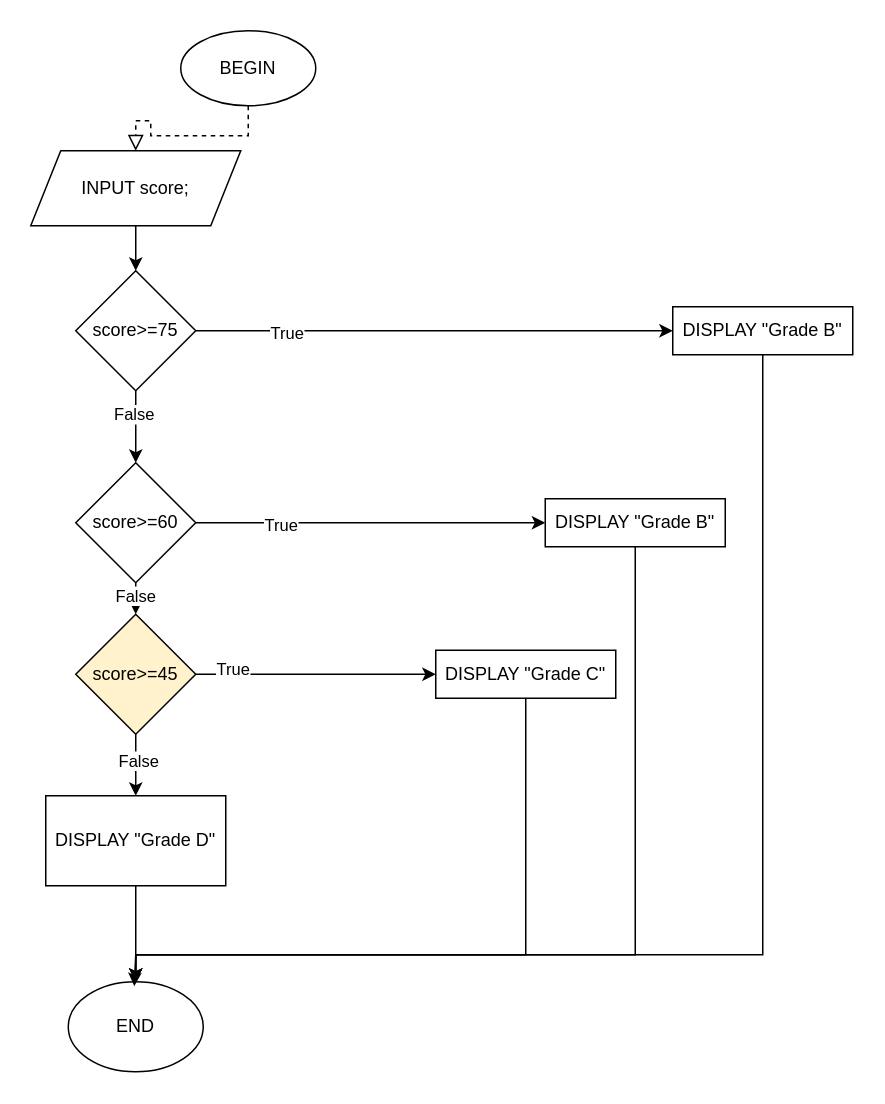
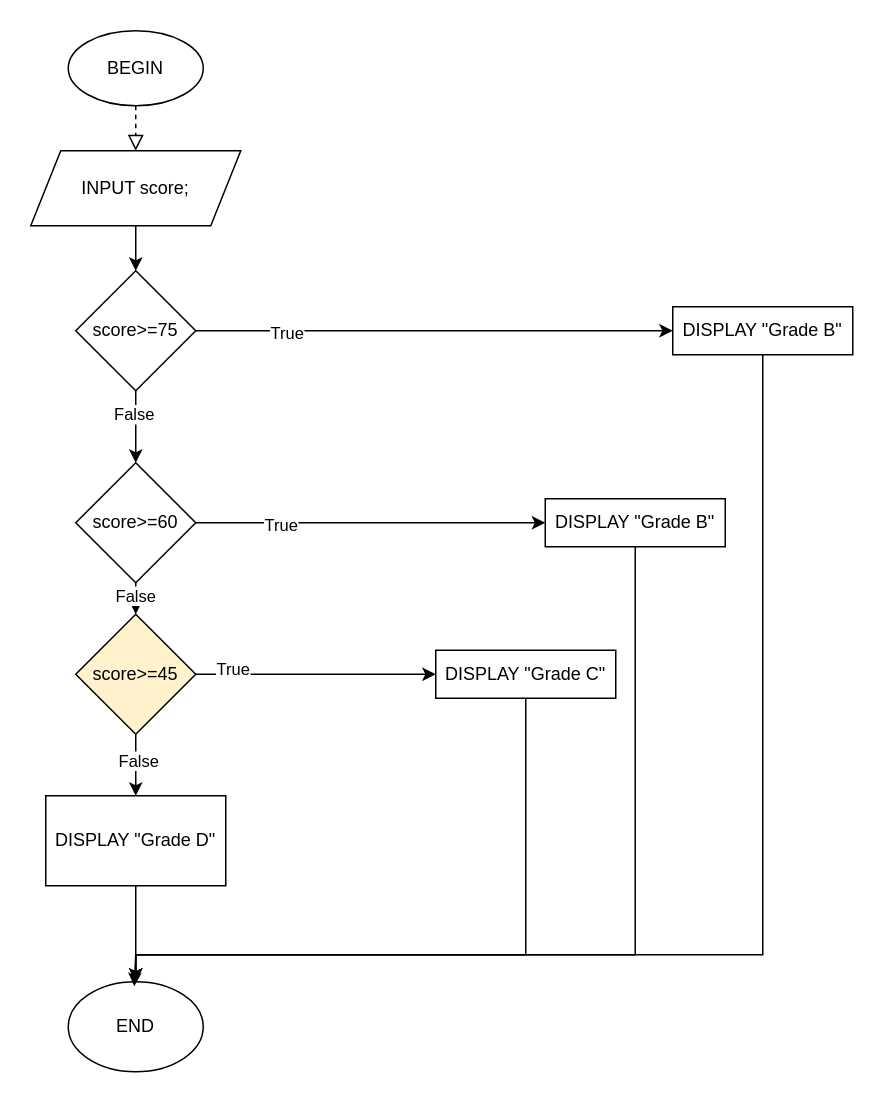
node "BEGIN": moved (248, 68) -> (136, 68)
